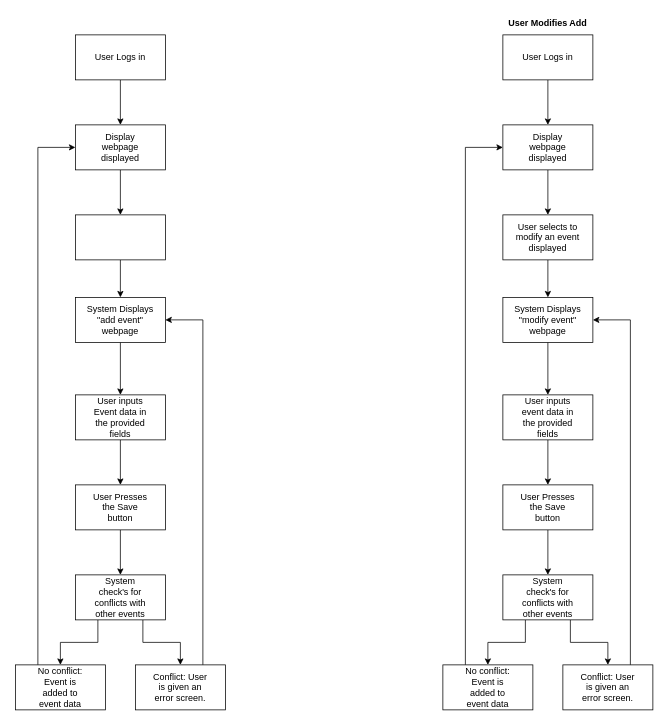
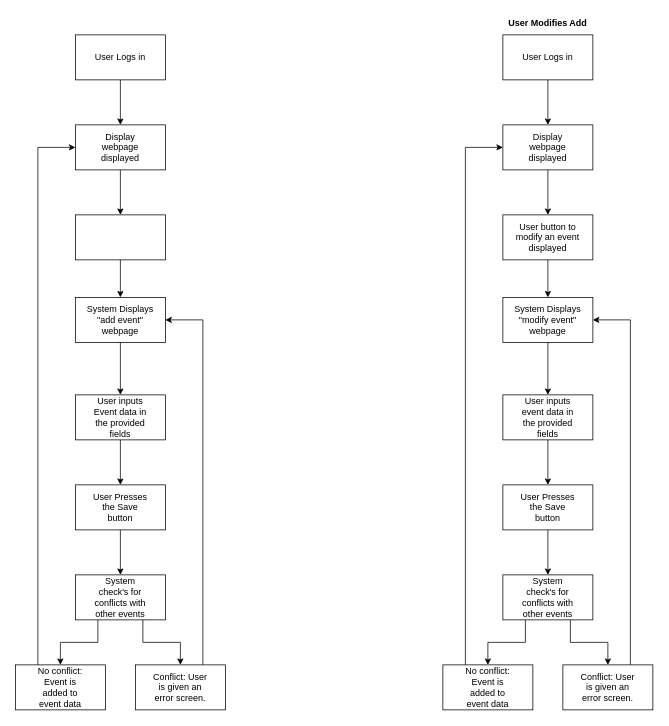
node "User selects to modify an event displayed": label "User selects to modify an event displayed" -> "User button to modify an event displayed"
